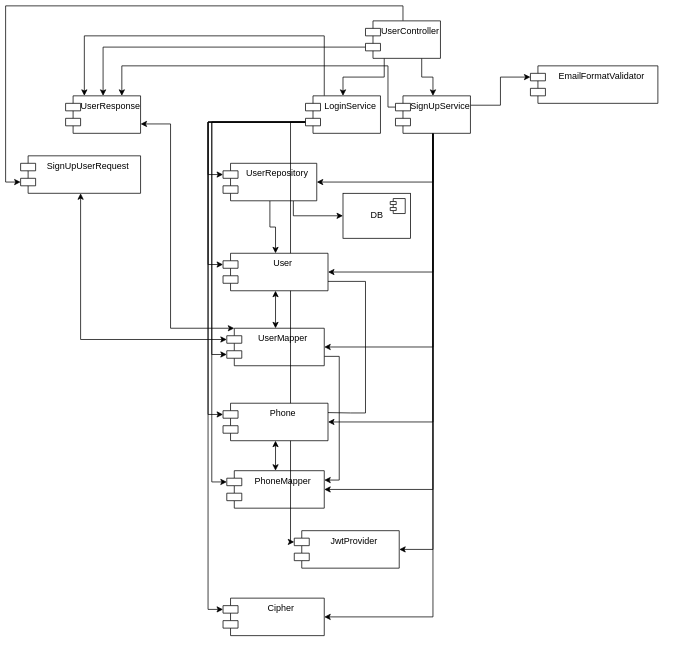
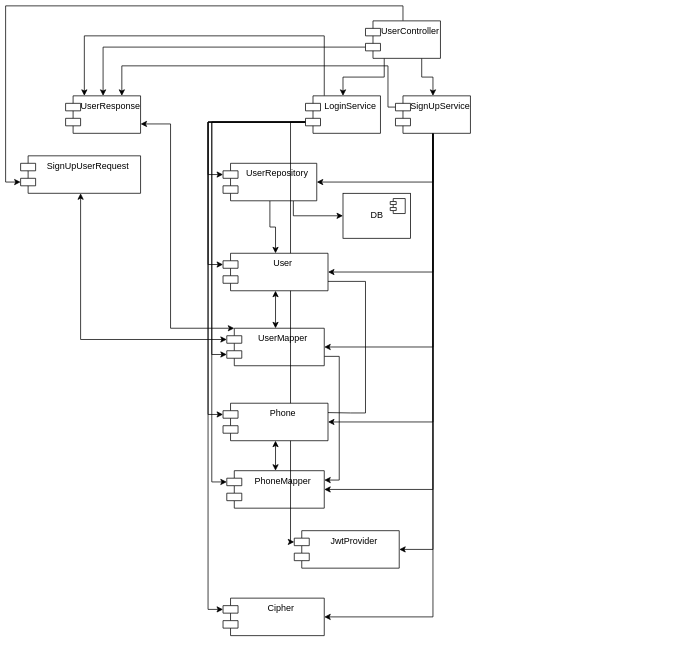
node "EmailFormatValidator": removed
edge "SignUpService" -> "EmailFormatValidator": removed
